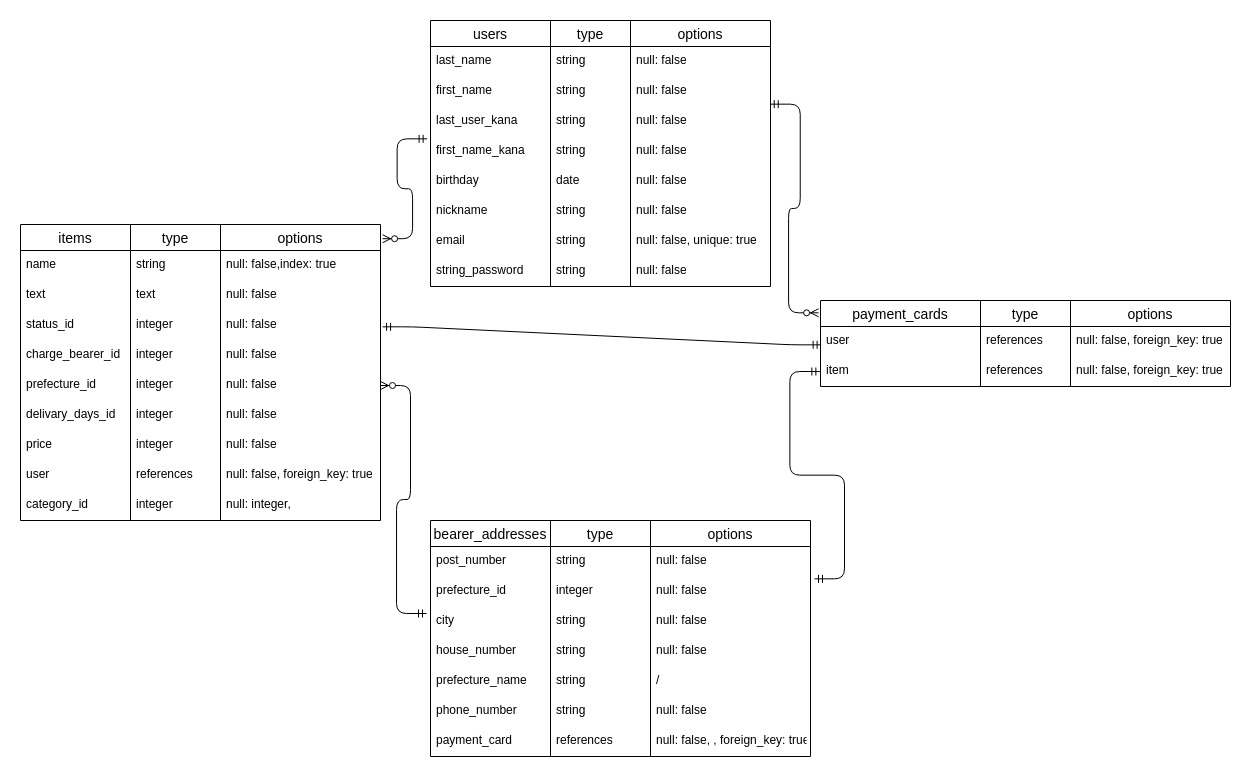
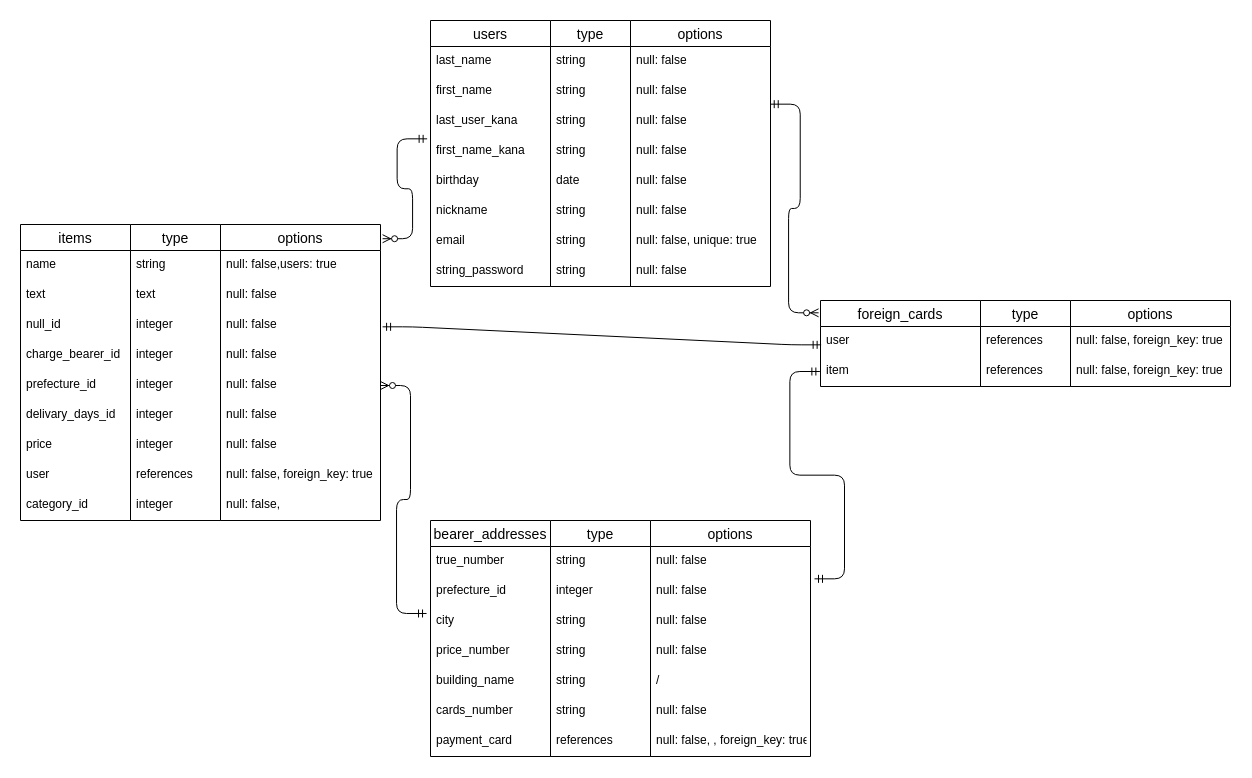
node "null: false,index: true": label "null: false,index: true" -> "null: false,users: true"
node "payment_cards": label "payment_cards" -> "foreign_cards"
node "status_id": label "status_id" -> "null_id"
node "null: integer,": label "null: integer," -> "null: false,"
node "post_number": label "post_number" -> "true_number"
node "house_number": label "house_number" -> "price_number"
node "prefecture_name": label "prefecture_name" -> "building_name"
node "phone_number": label "phone_number" -> "cards_number"
